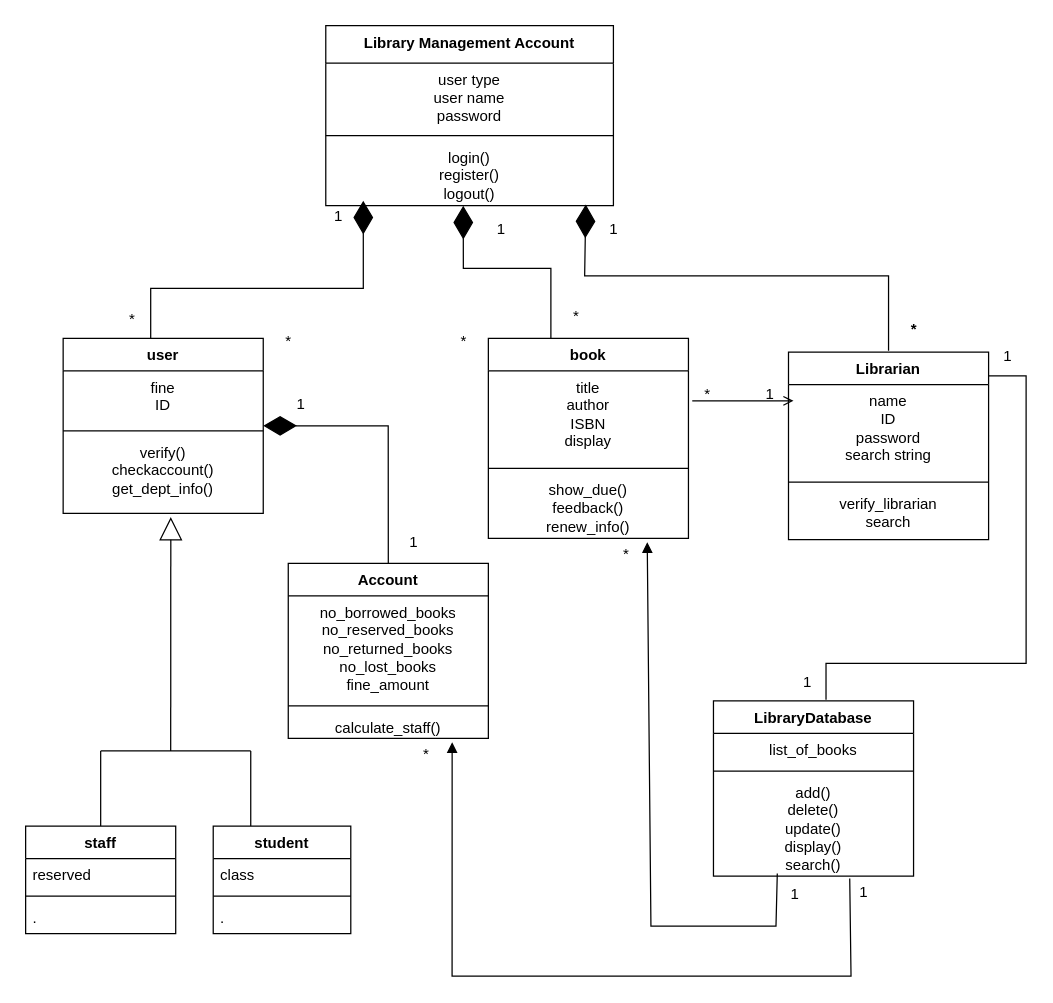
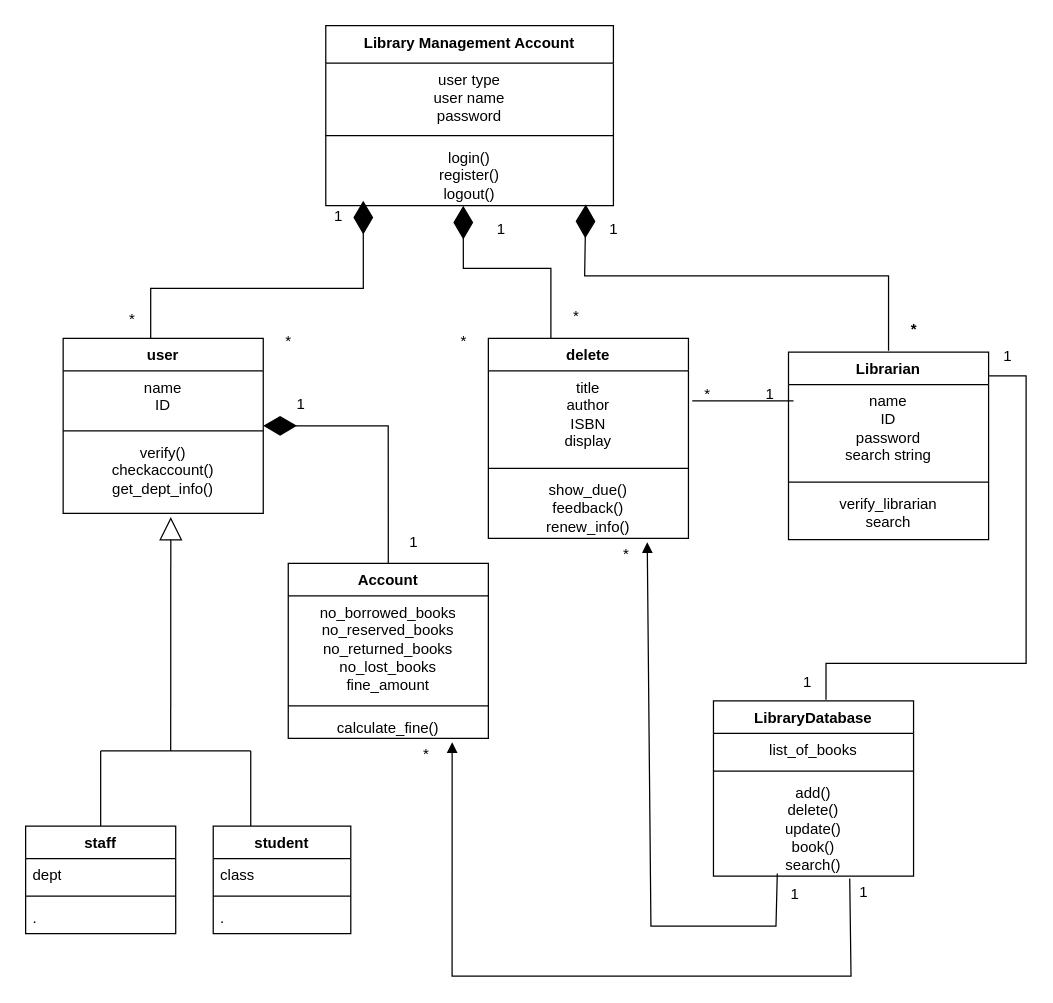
node "book": label "book" -> "delete"
node "fine ID": label "fine ID" -> "name ID"
edge "title author ISBN display" -> "name ID password search string": arrowhead open -> none
node "calculate_staff()": label "calculate_staff()" -> "calculate_fine()"
node "add() delete() update() display() search()": label "add() delete() update() display() search()" -> "add() delete() update() book() search()"
node "reserved": label "reserved" -> "dept"
